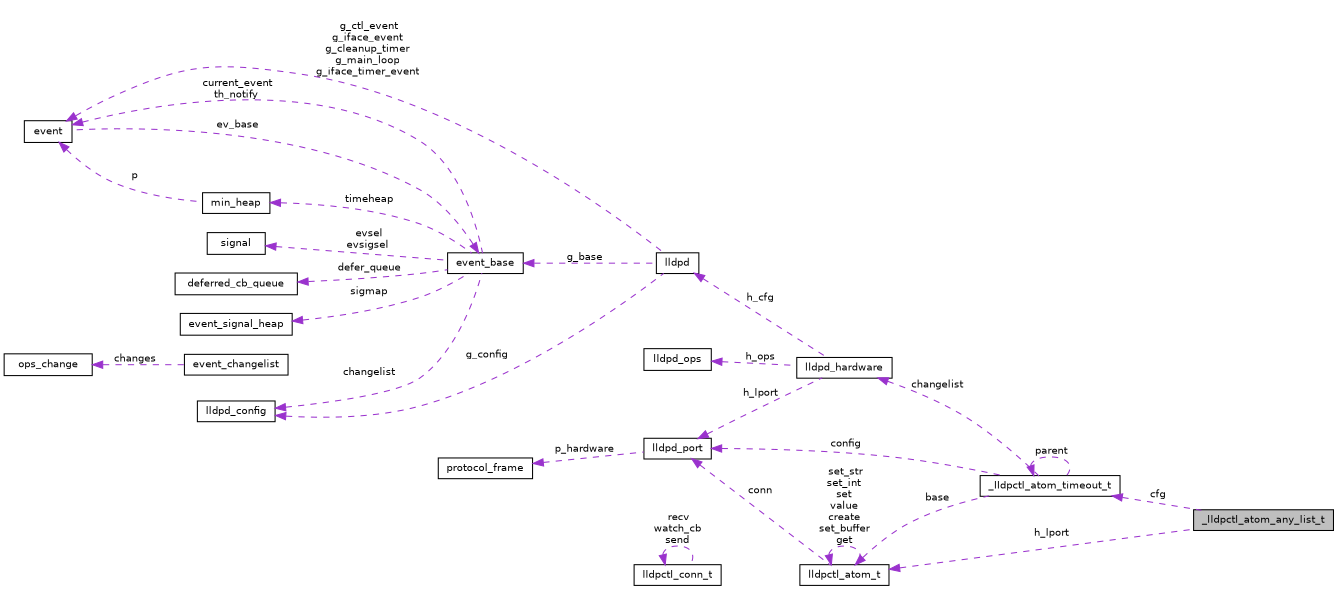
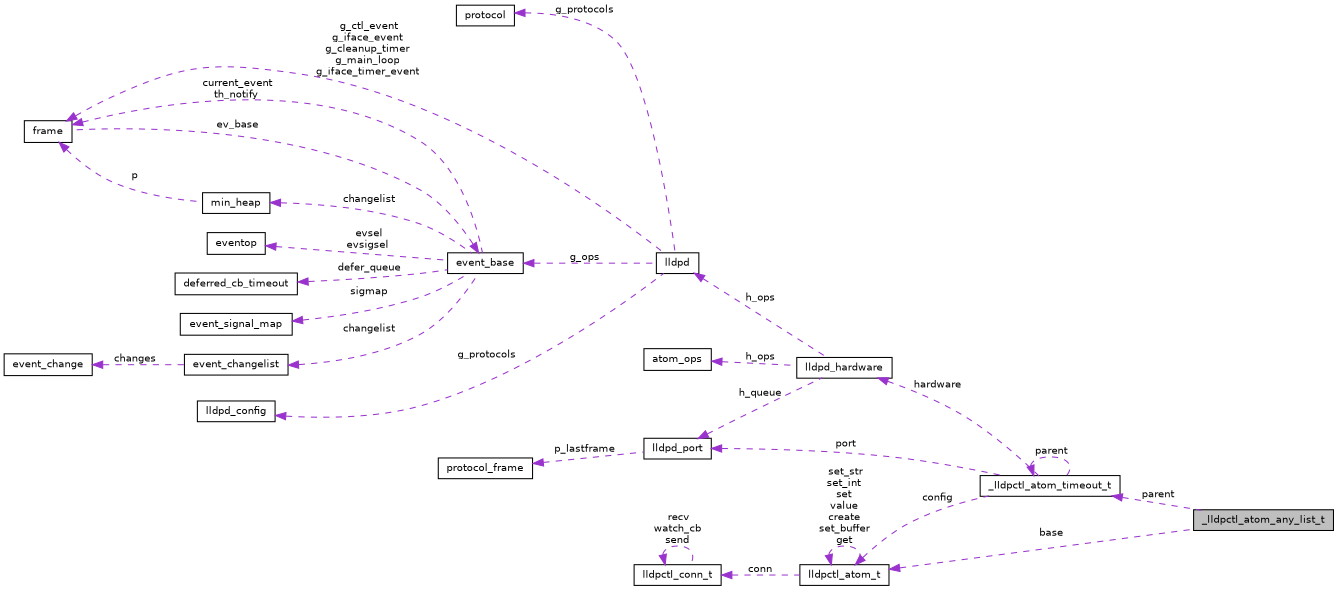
node "protocol": added
node "event": label "event" -> "frame"
edge "event_base" -> "min_heap": label " timeheap" -> " changelist"
node "signal": label "signal" -> "eventop"
edge "lldpd" -> "event_base": label " g_base" -> " g_ops"
node "deferred_cb_queue": label "deferred_cb_queue" -> "deferred_cb_timeout"
edge "lldpd_hardware" -> "lldpd": label " h_cfg" -> " h_ops"
node "event_signal_heap": label "event_signal_heap" -> "event_signal_map"
edge "lldpd" -> "lldpd_config": label " g_config" -> " g_protocols"
node "lldpd_ops": label "lldpd_ops" -> "atom_ops"
node "ops_change": label "ops_change" -> "event_change"
edge "event_base" -> "lldpd_config": now "event_base" -> "event_changelist"
edge "_lldpctl_atom_timeout_t" -> "lldpd_hardware": label " changelist" -> " hardware"
edge "lldpd_hardware" -> "lldpd_port": label " h_lport" -> " h_queue"
edge "_lldpctl_atom_timeout_t" -> "lldpd_port": label " config" -> " port"
edge "lldpd_port" -> "protocol_frame": label " p_hardware" -> " p_lastframe"
edge "_lldpctl_atom_any_list_t" -> "_lldpctl_atom_timeout_t": label " cfg" -> " parent"
edge "_lldpctl_atom_timeout_t" -> "lldpctl_atom_t": label " base" -> " config"
edge "lldpctl_atom_t" -> "lldpd_port": now "lldpctl_atom_t" -> "lldpctl_conn_t"
edge "_lldpctl_atom_any_list_t" -> "lldpctl_atom_t": label " h_lport" -> " base"
